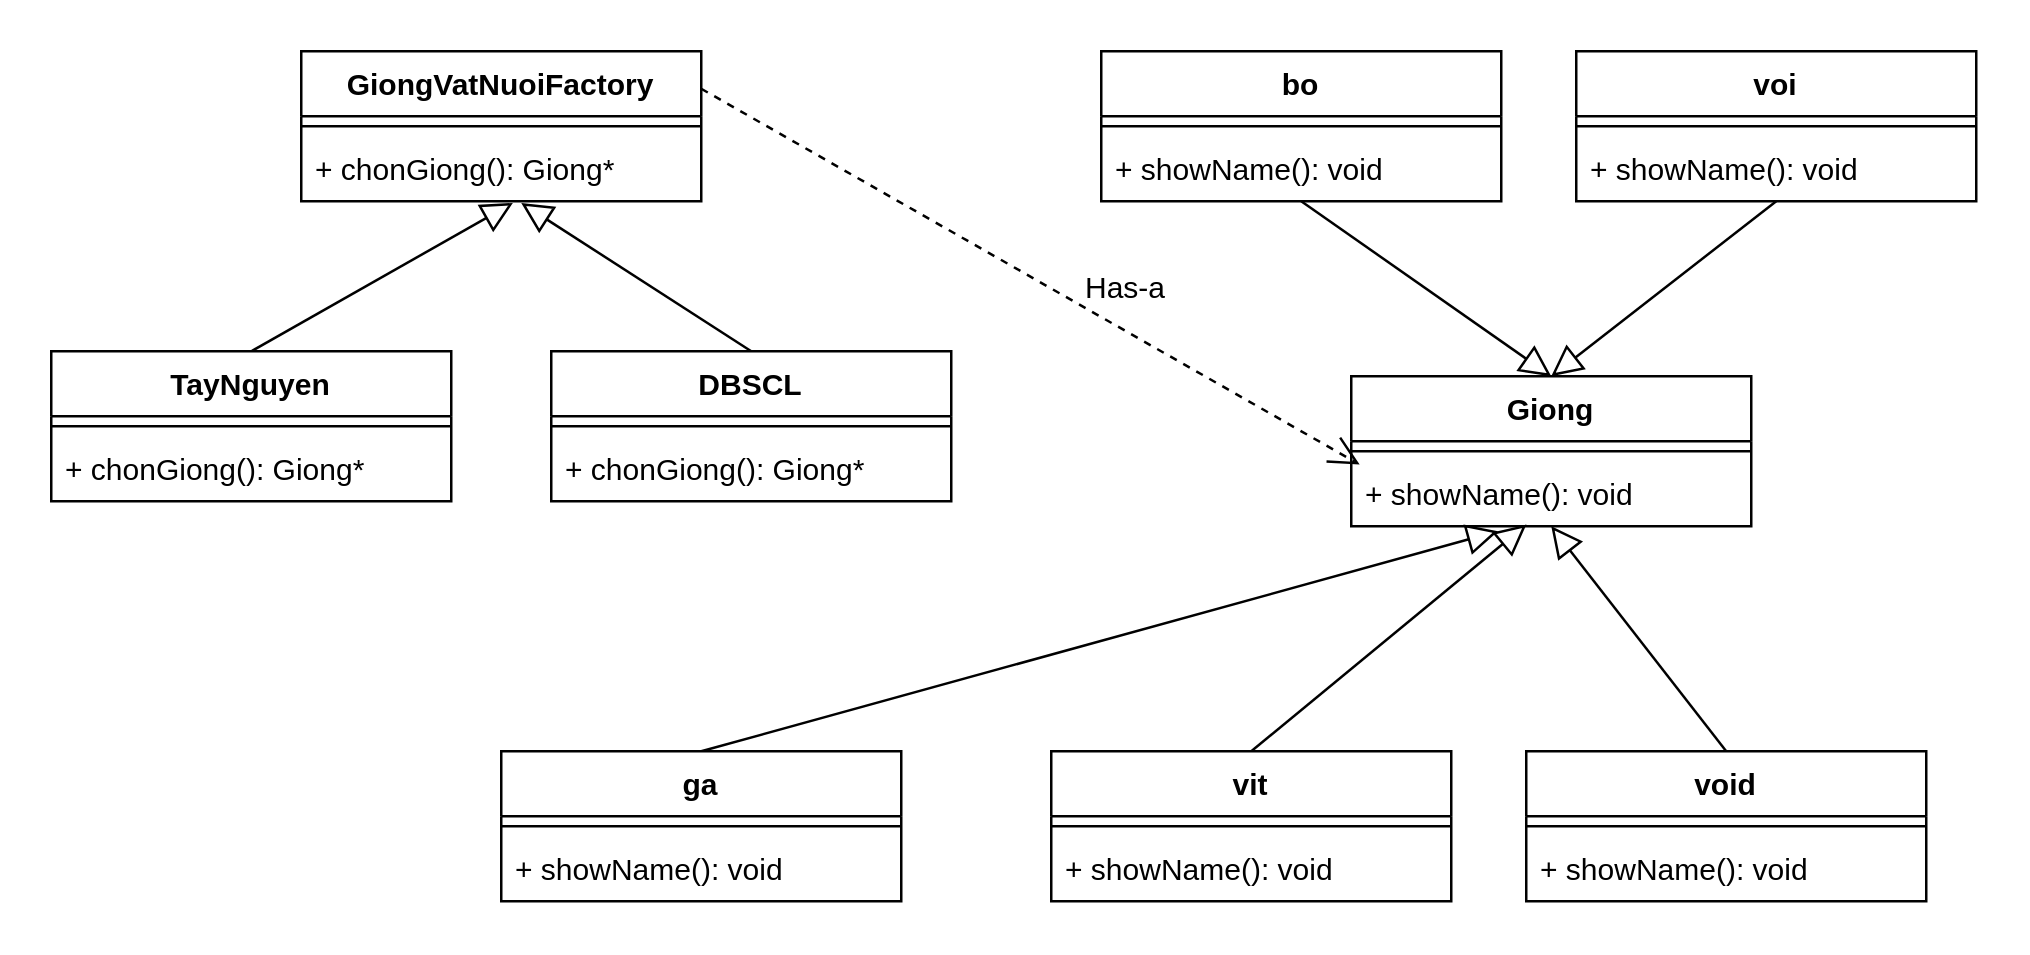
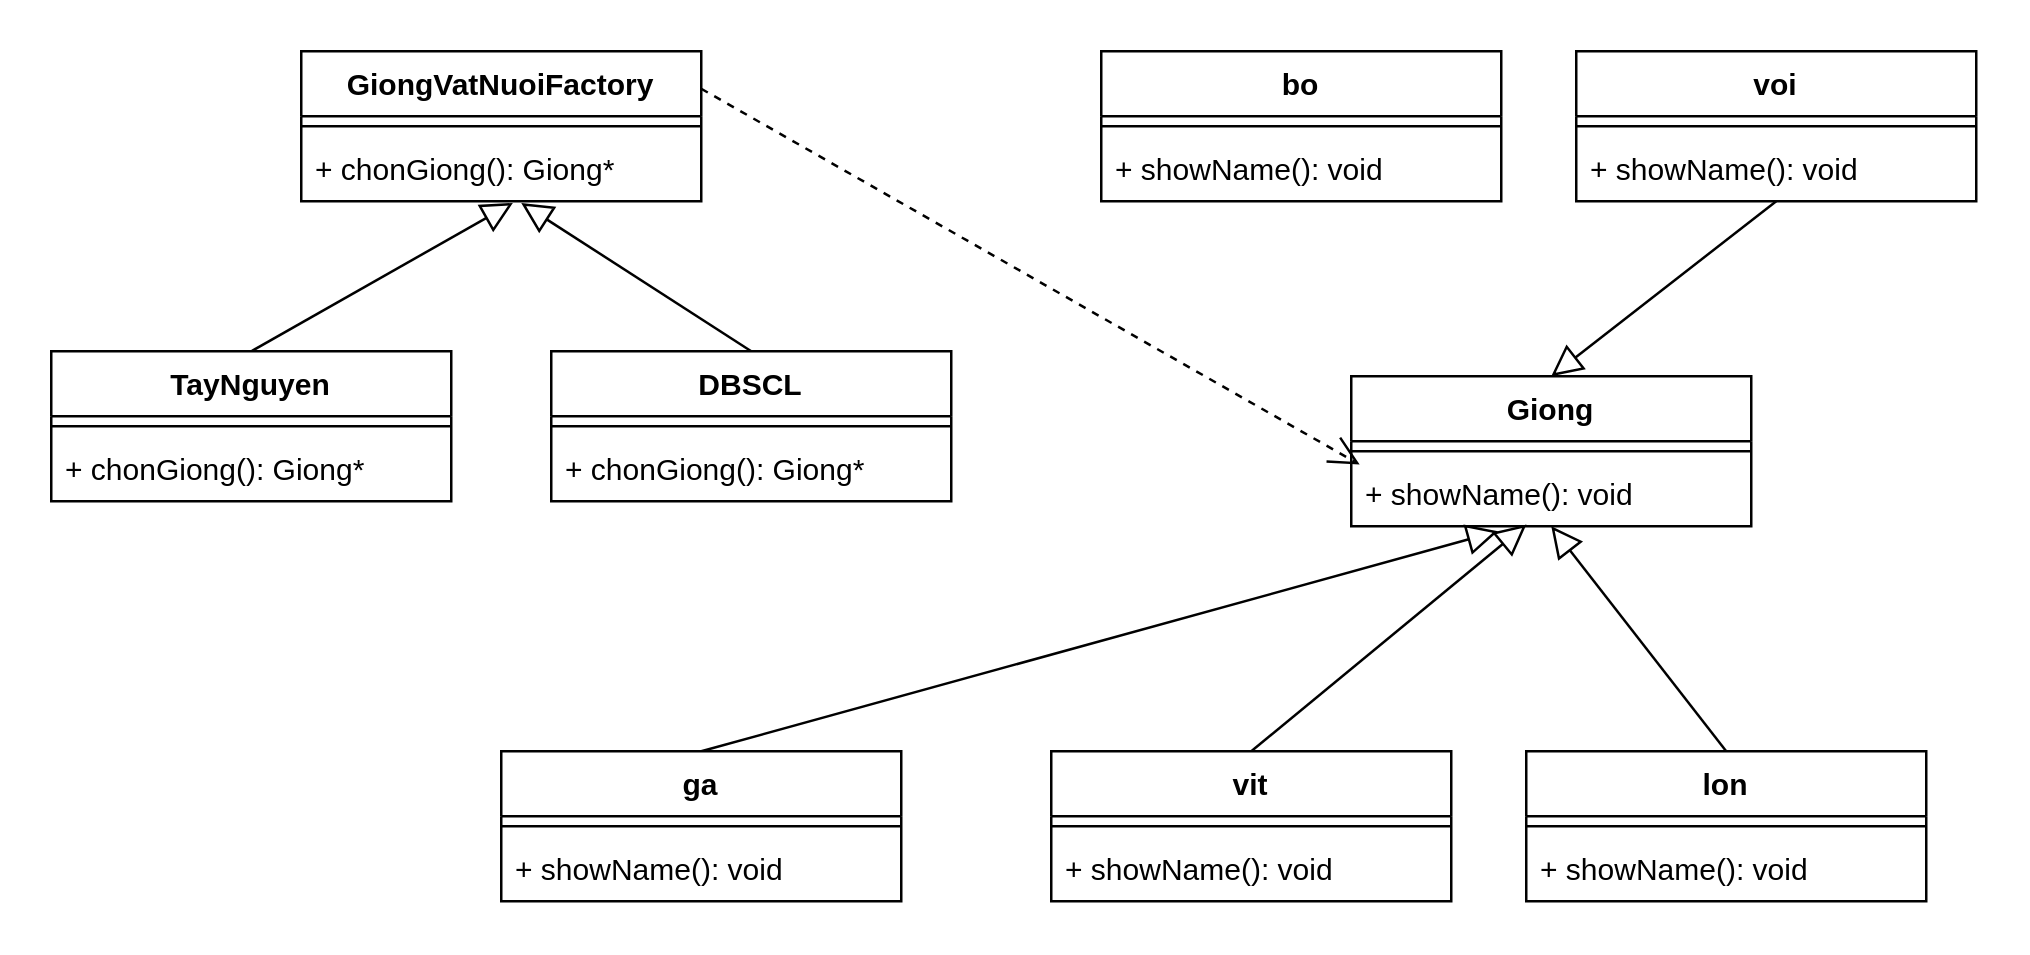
edge "bo" -> "Giong": removed
node "Has-a": removed
node "void": label "void" -> "lon"
